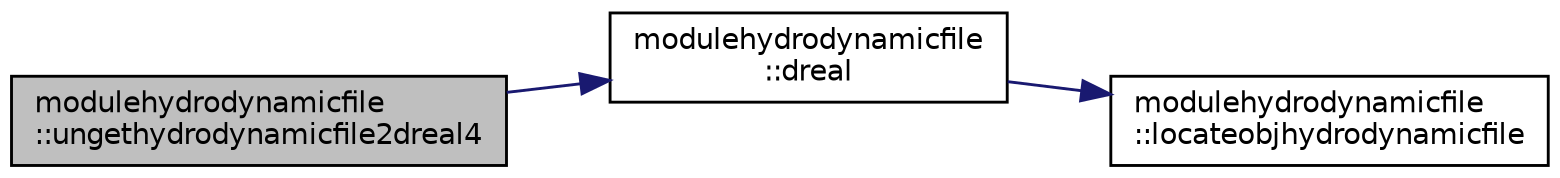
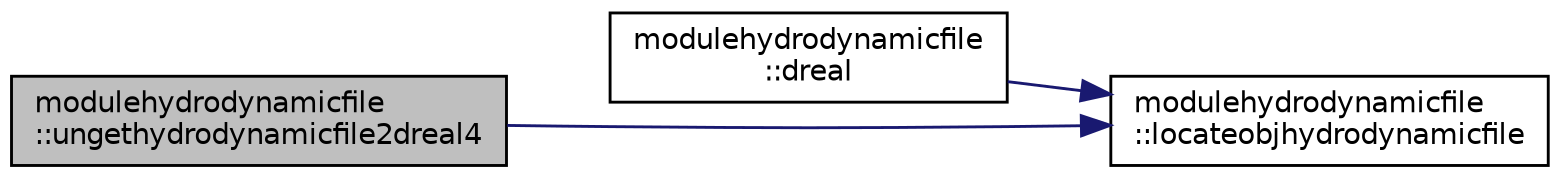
edge "modulehydrodynamicfile ::ungethydrodynamicfile2dreal4" -> "modulehydrodynamicfile ::dreal": now "modulehydrodynamicfile ::ungethydrodynamicfile2dreal4" -> "modulehydrodynamicfile ::locateobjhydrodynamicfile"
